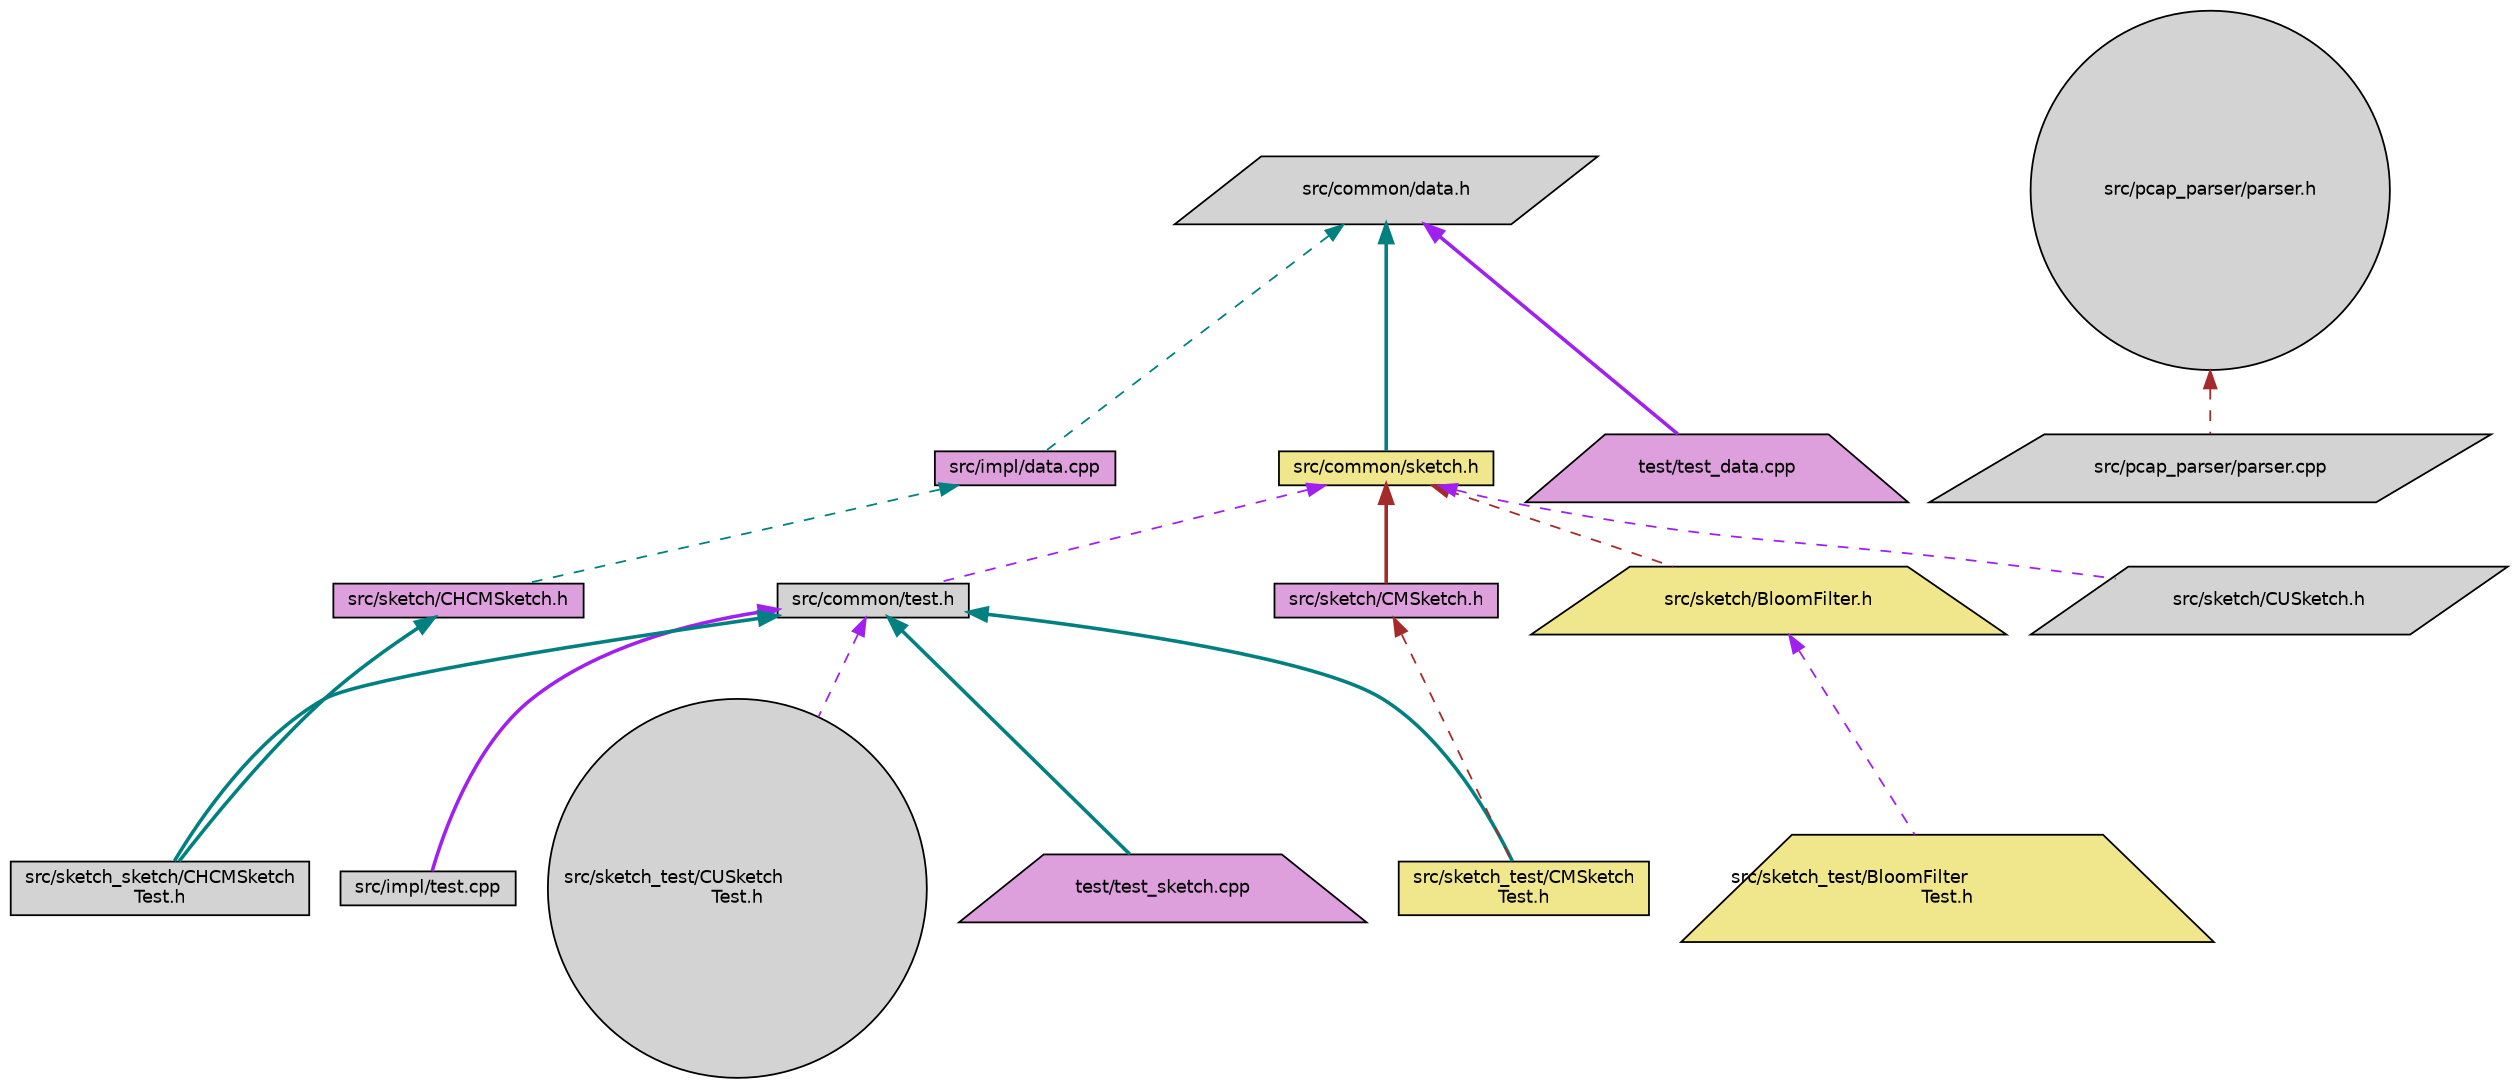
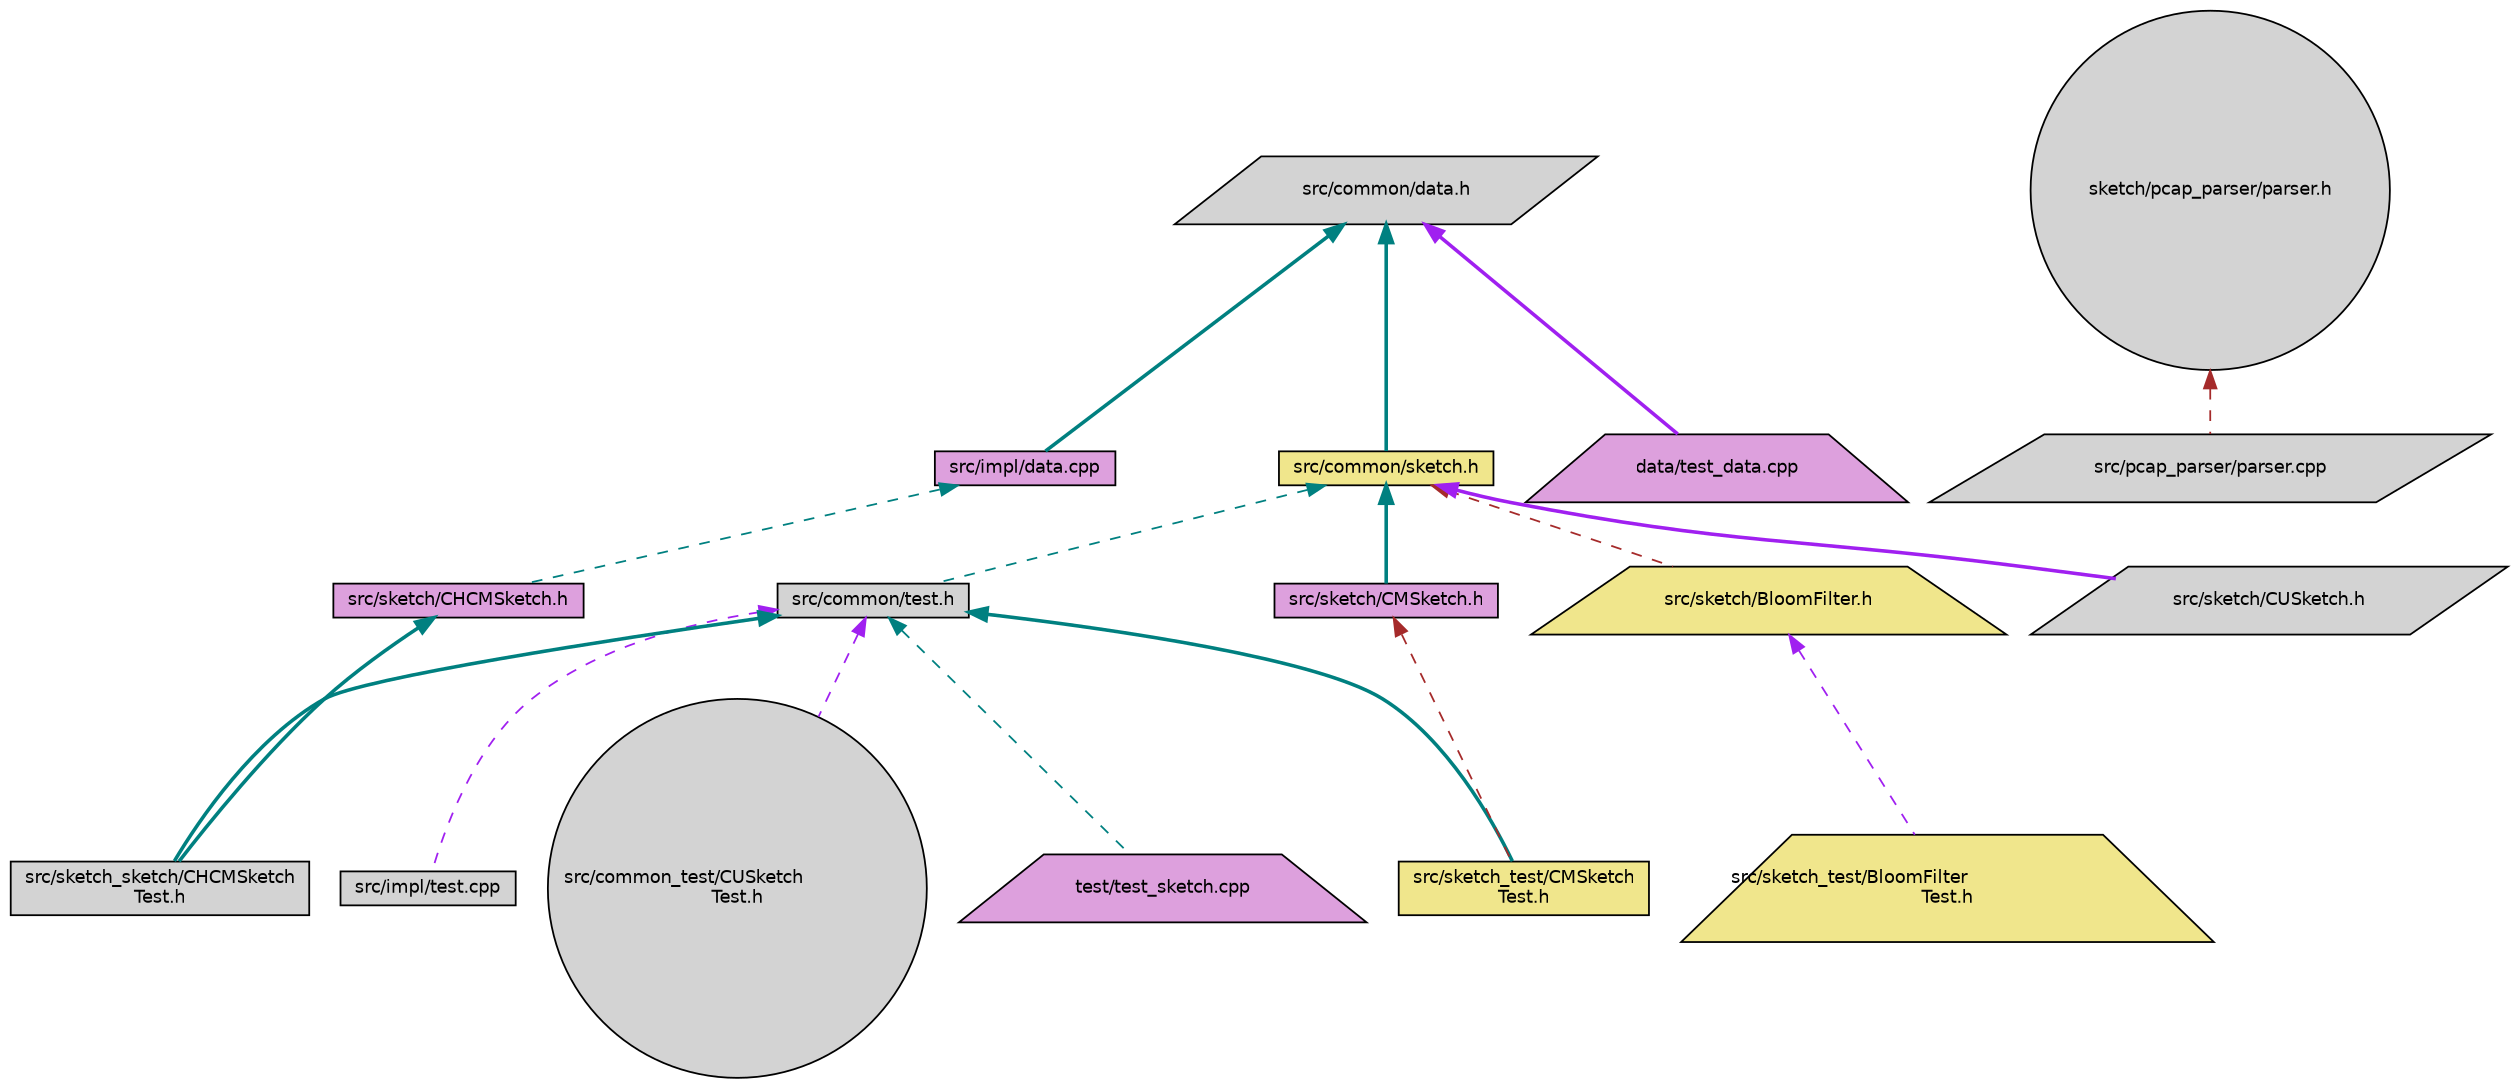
node "src/pcap_parser/parser.h": label "src/pcap_parser/parser.h" -> "sketch/pcap_parser/parser.h"
edge "src/impl/data.cpp" -> "src/common/data.h": style dashed -> bold
node "test/test_data.cpp": label "test/test_data.cpp" -> "data/test_data.cpp"
edge "src/common/test.h" -> "src/common/sketch.h": color purple -> teal
edge "src/sketch/CUSketch.h" -> "src/common/sketch.h": style dashed -> bold
edge "src/sketch/CMSketch.h" -> "src/common/sketch.h": color brown -> teal
edge "src/impl/test.cpp" -> "src/common/test.h": style bold -> dashed
edge "test/test_sketch.cpp" -> "src/common/test.h": style bold -> dashed
node "src/sketch_test/CUSketch Test.h": label "src/sketch_test/CUSketch Test.h" -> "src/common_test/CUSketch Test.h"
